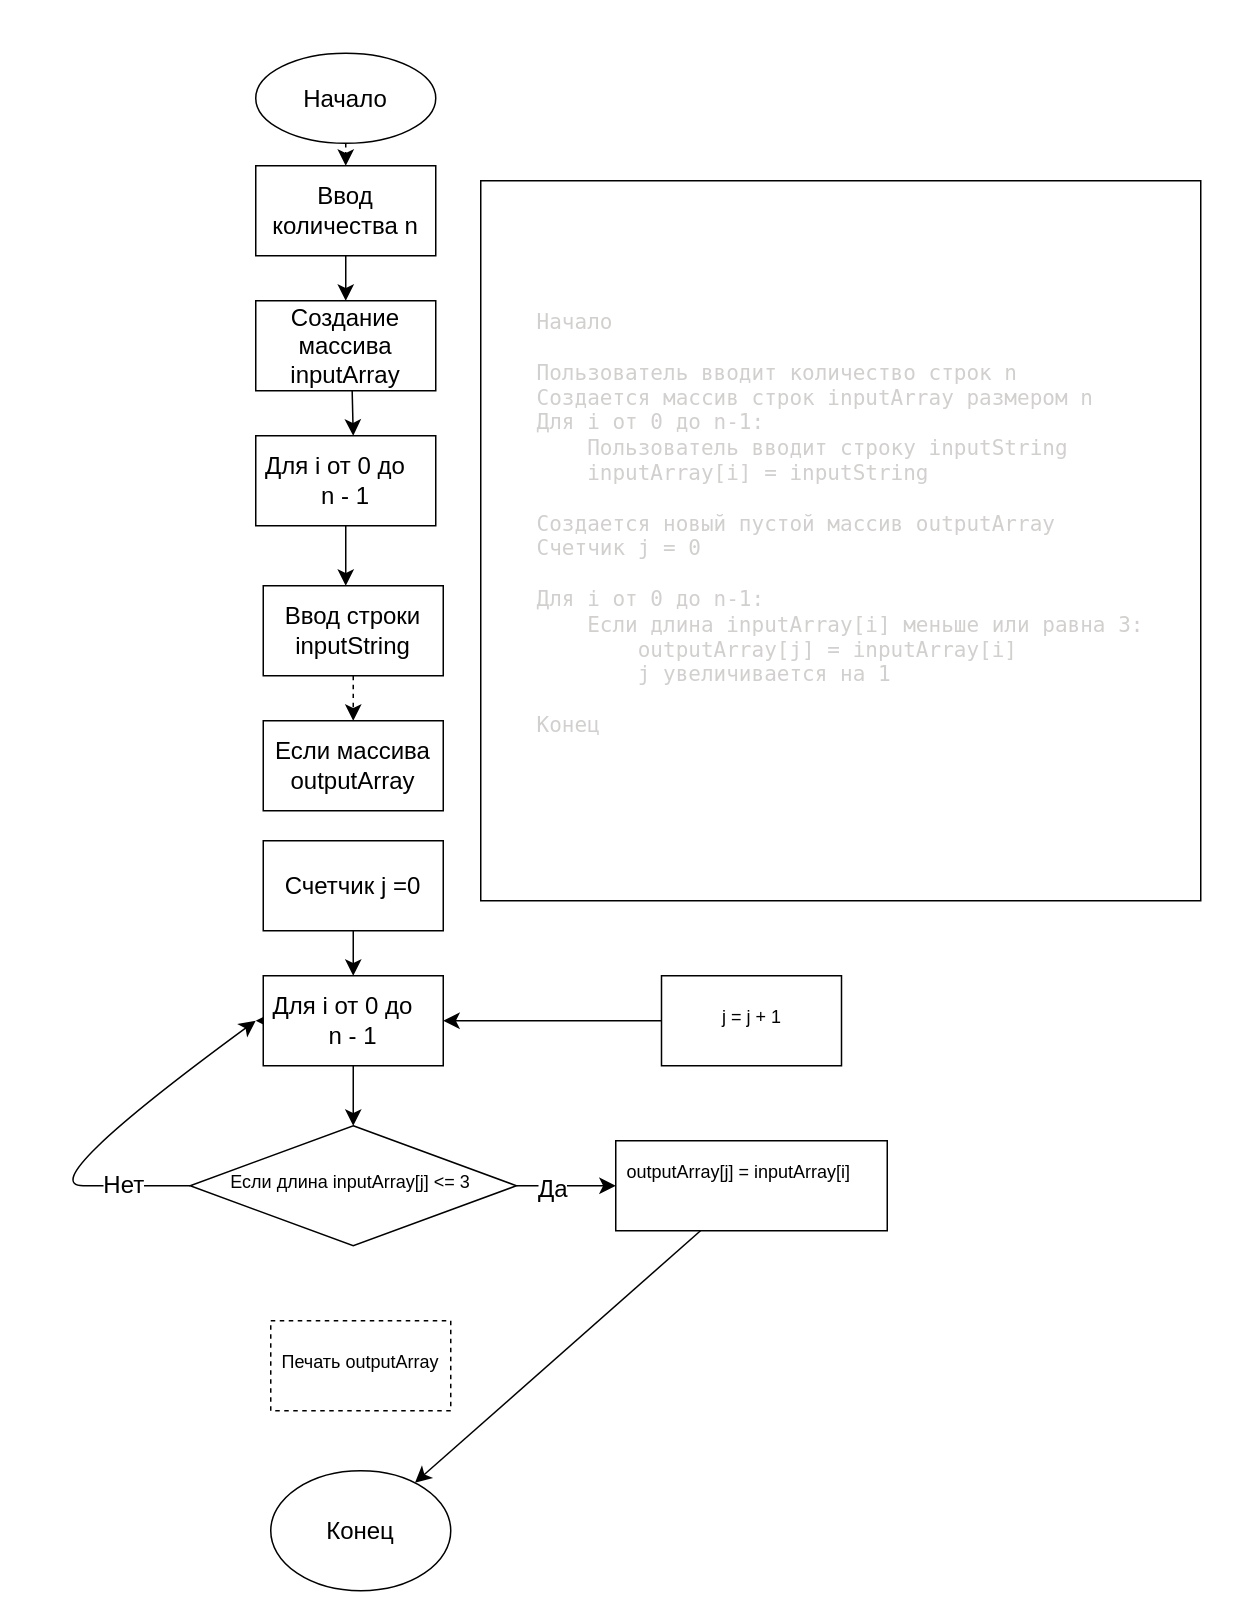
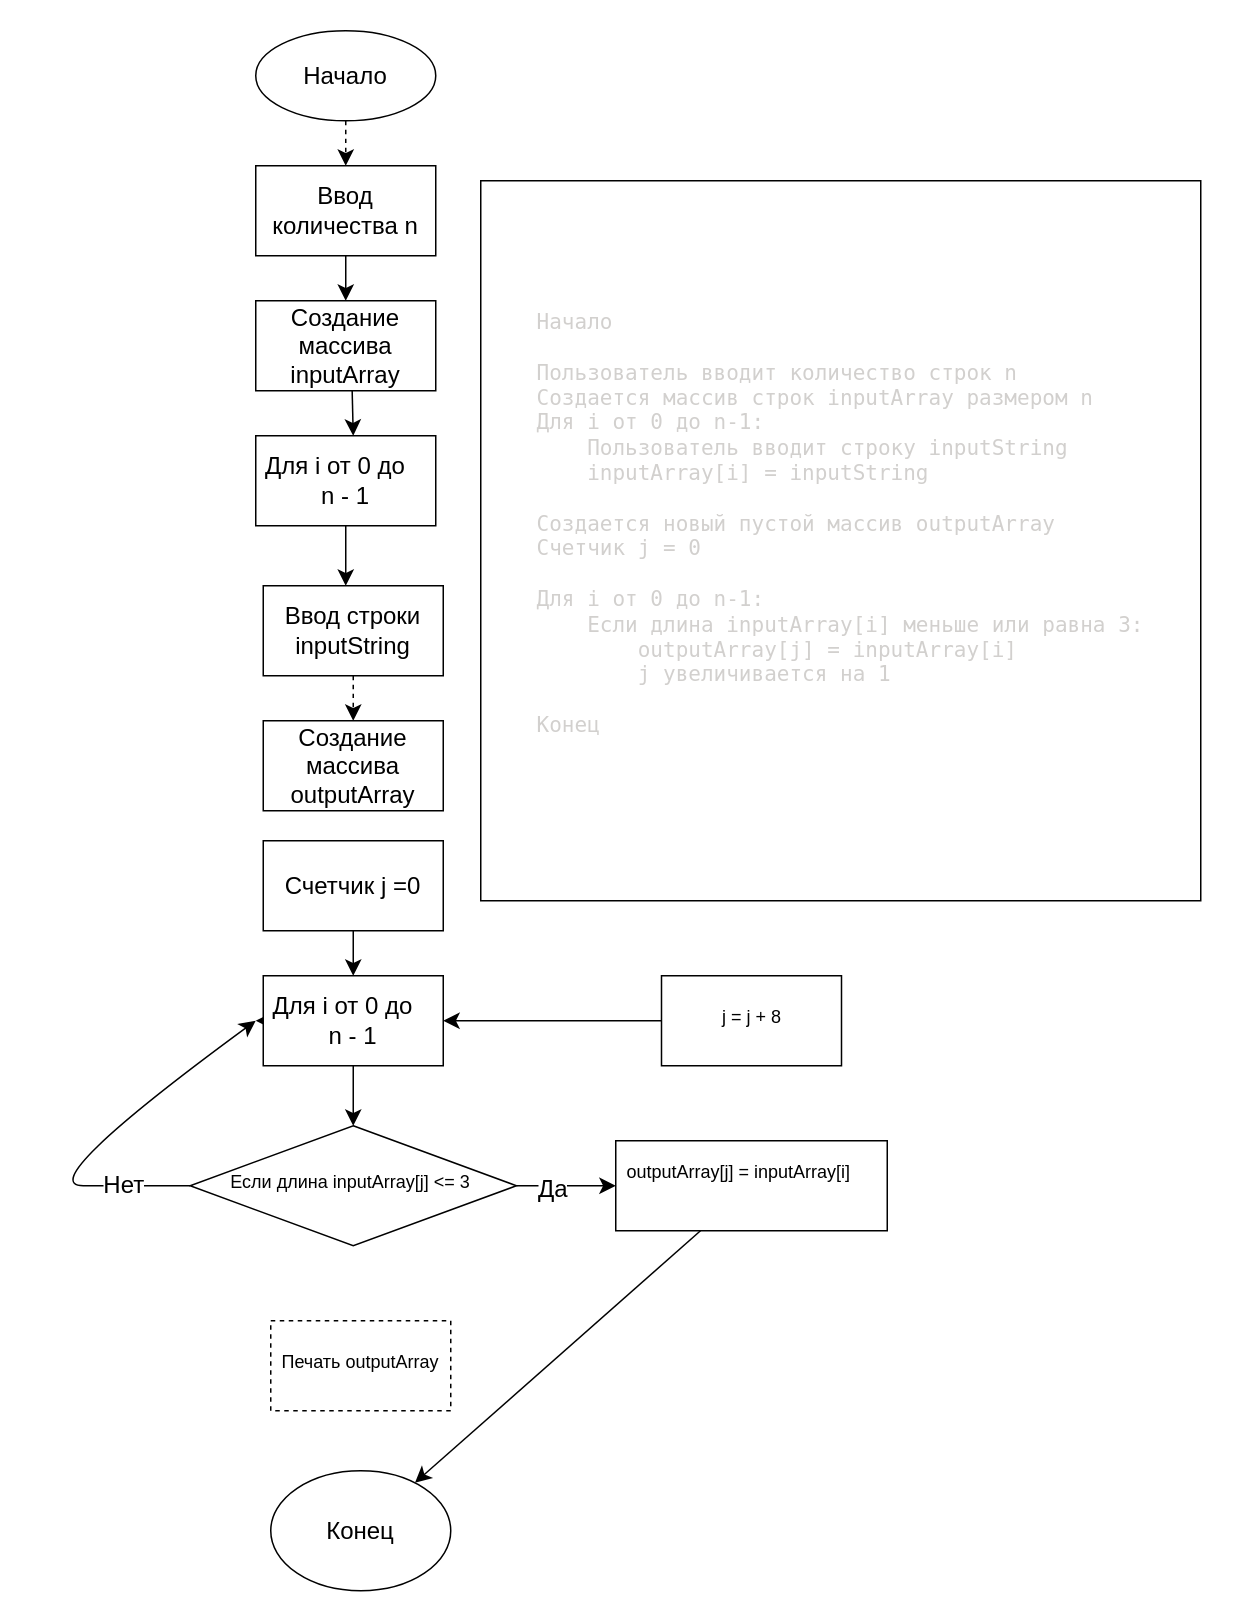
node "Начало": moved (346, 98) -> (346, 76)
node "Если массива outputArray": label "Если массива outputArray" -> "Создание массива outputArray"
node "j = j + 1": label "j = j + 1" -> "j = j + 8"
